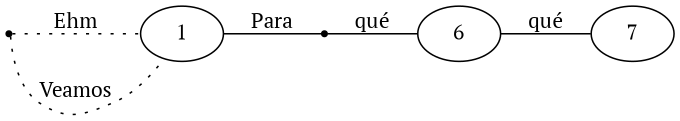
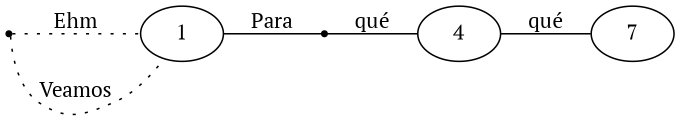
node "6": label "6" -> "4"
